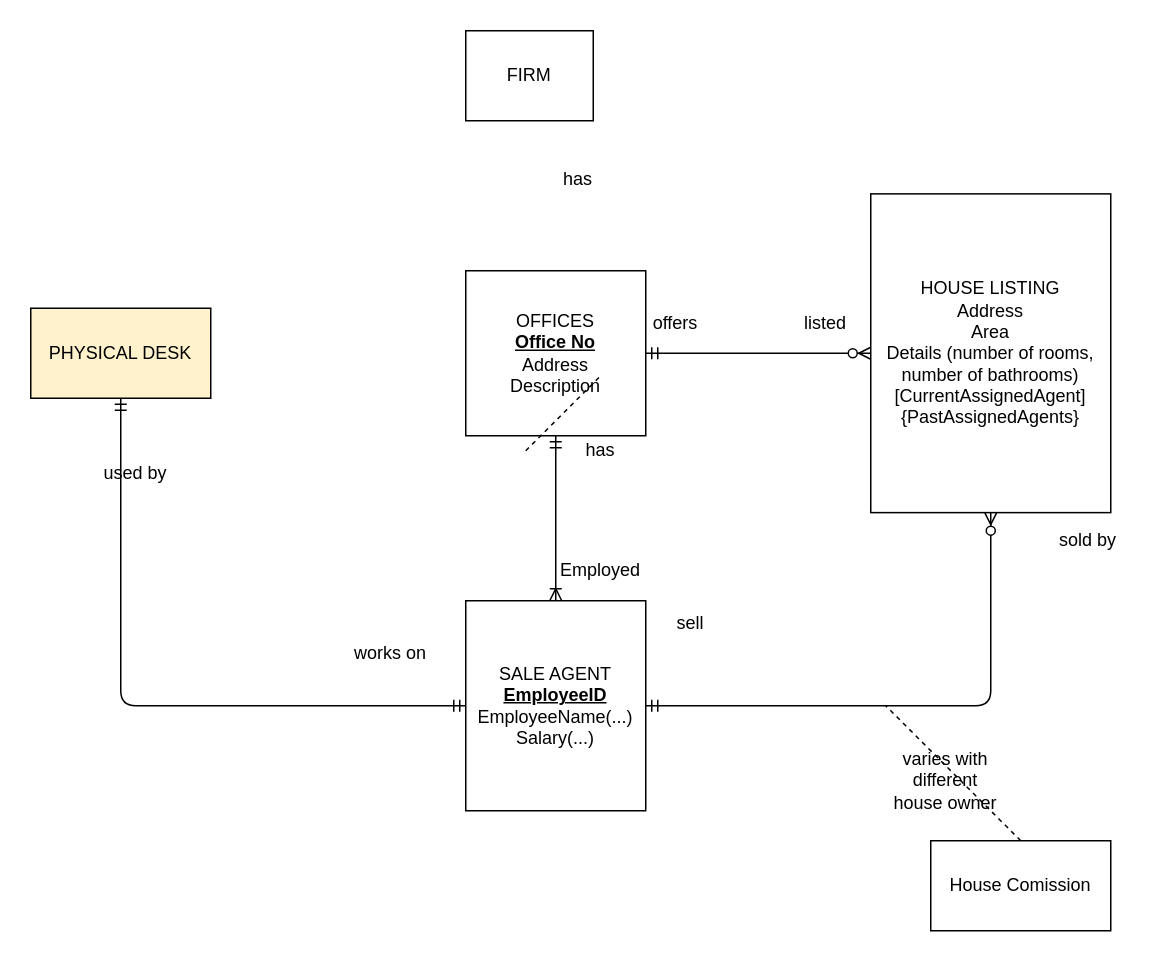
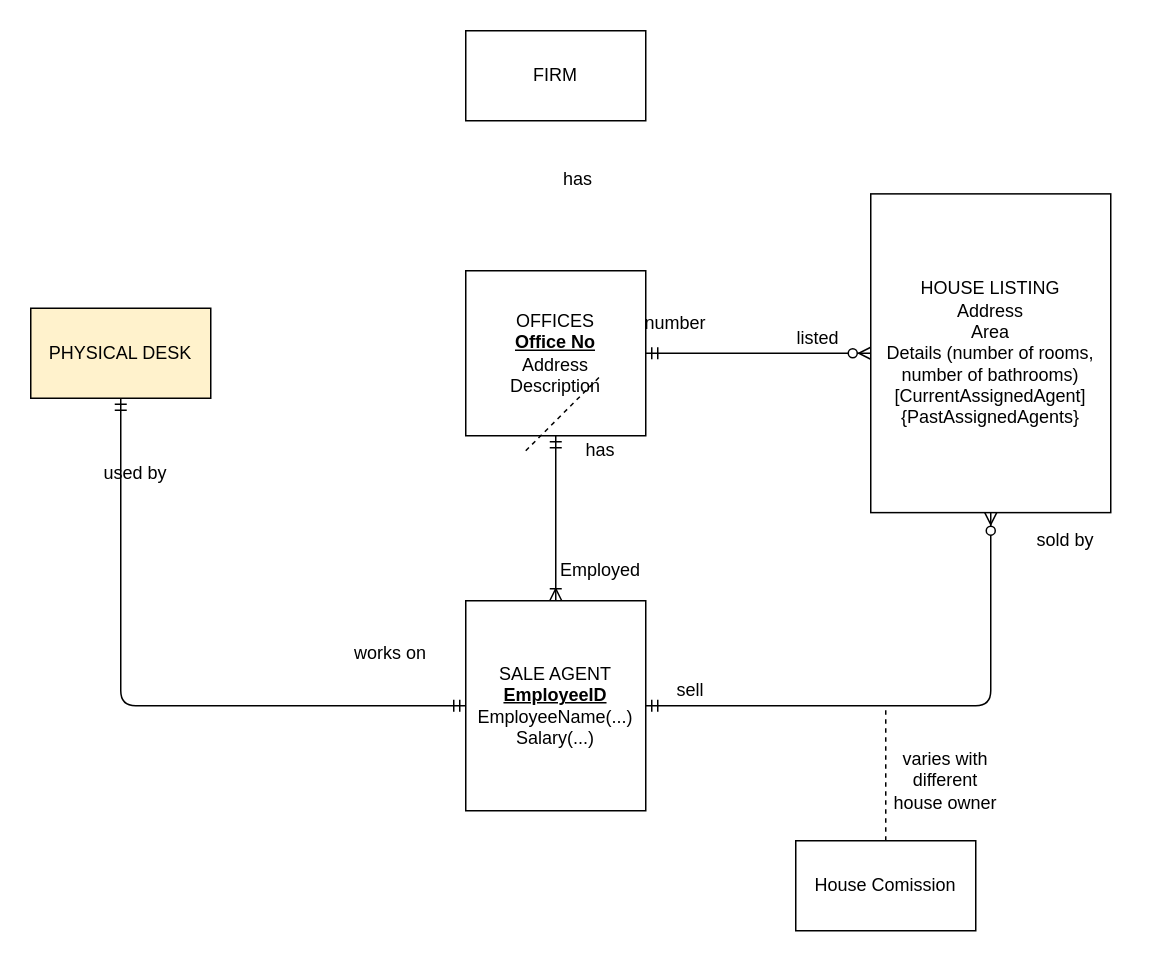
node "FIRM": size 128x90 -> 180x90
node "offers": label "offers" -> "number"
node "listed": moved (826, 323) -> (818, 338)
node "sold by": moved (1088, 541) -> (1066, 541)
node "sell": moved (691, 623) -> (691, 691)
node "House Comission": moved (1021, 886) -> (886, 886)
